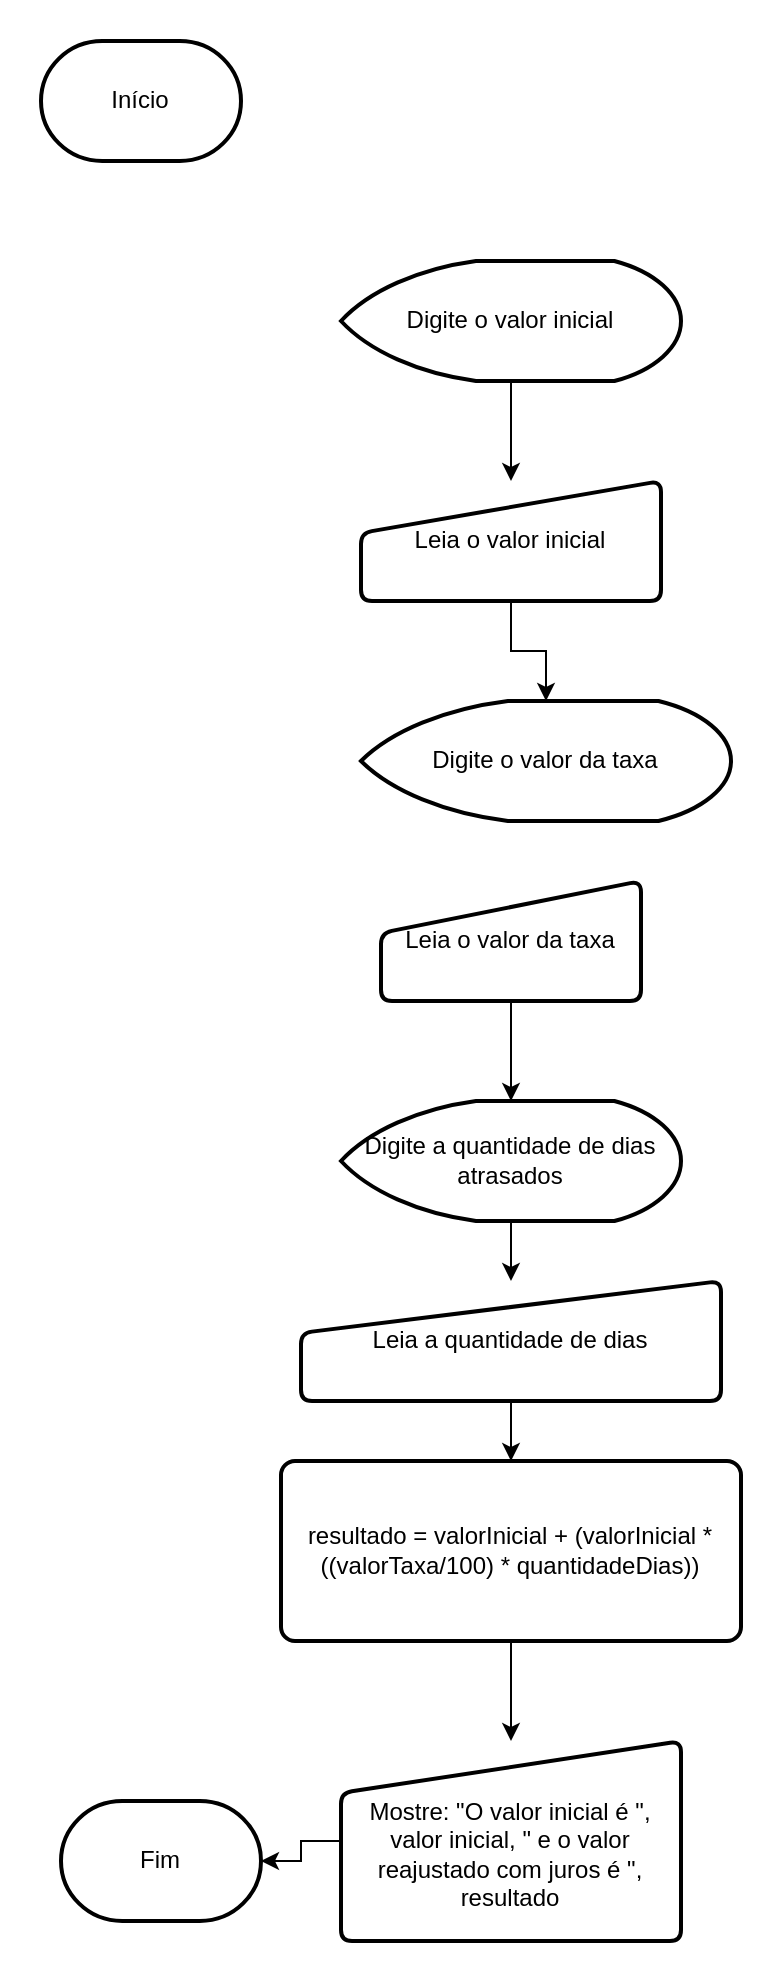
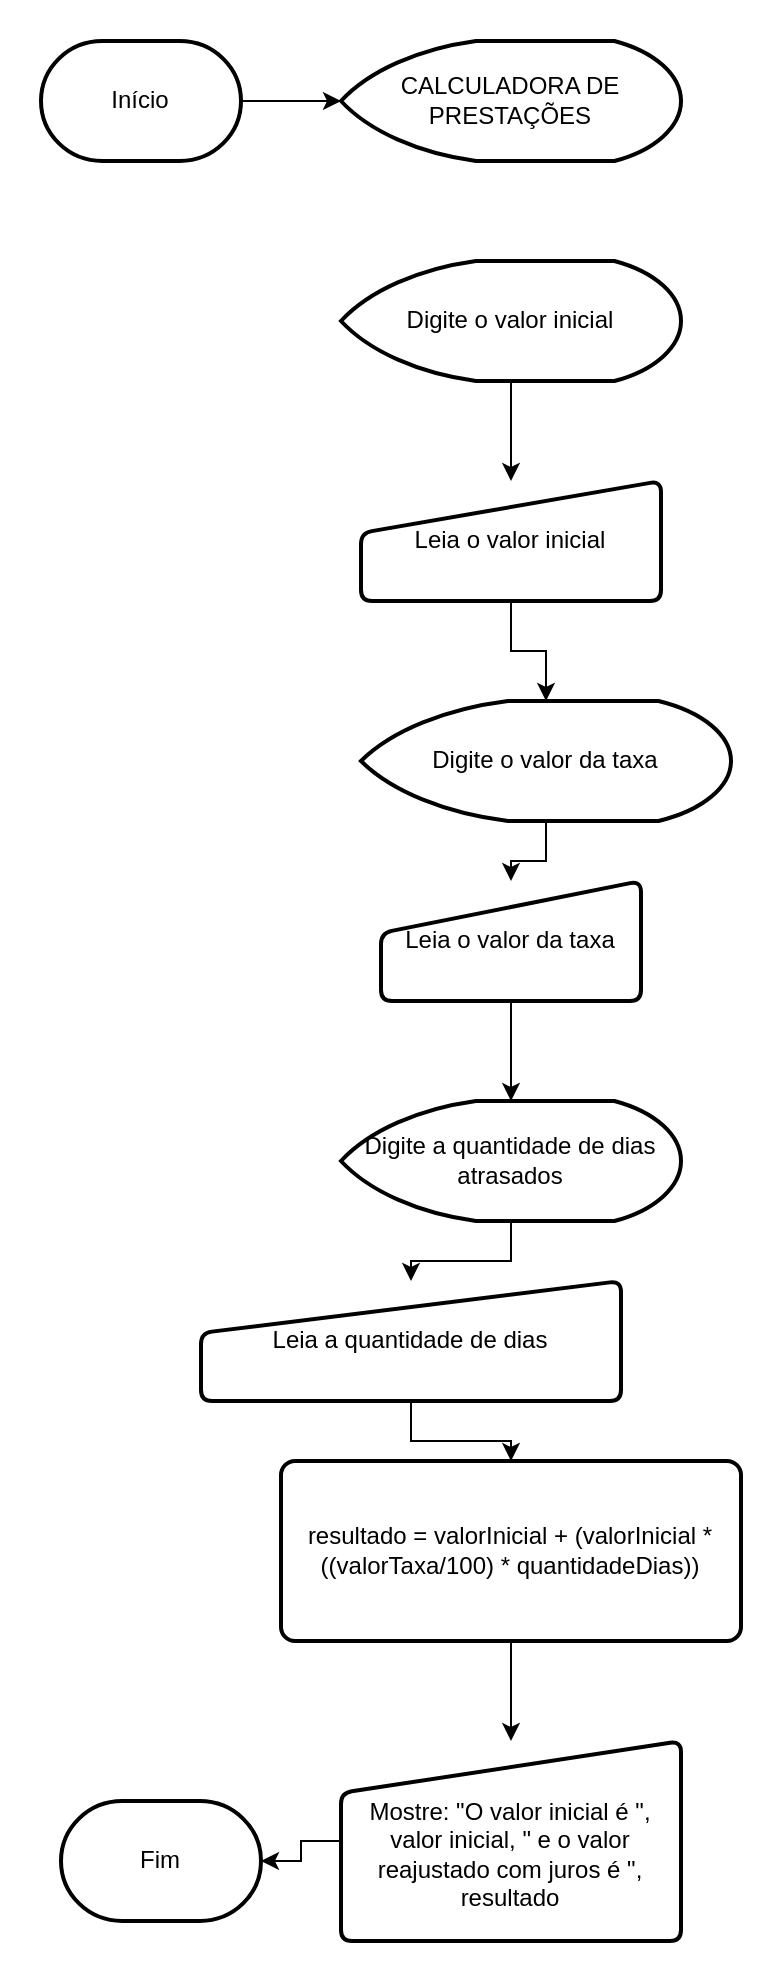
edge "Início" -> "CALCULADORA DE PRESTAÇÕES": added
node "CALCULADORA DE PRESTAÇÕES": added
edge "Digite o valor da taxa" -> "Leia o valor da taxa": added
node "Leia a quantidade de dias": moved (511, 1341) -> (411, 1341)
